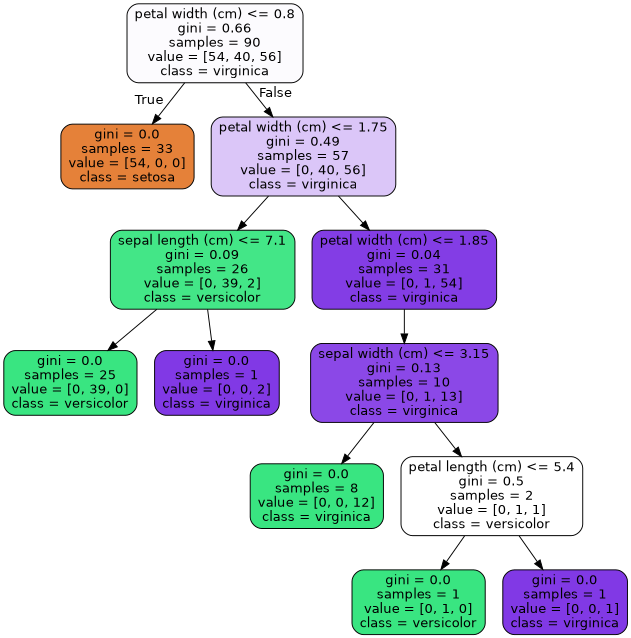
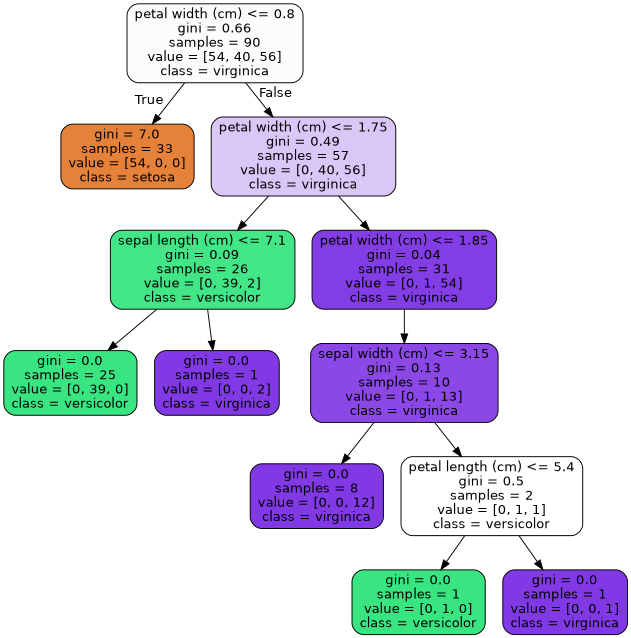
node "gini = 0.0 samples = 33 value = [54, 0, 0] class = setosa": label "gini = 0.0 samples = 33 value = [54, 0, 0] class = setosa" -> "gini = 7.0 samples = 33 value = [54, 0, 0] class = setosa"
node "gini = 0.0 samples = 8 value = [0, 0, 12] class = virginica": fillcolor #39e581 -> #8139e5
